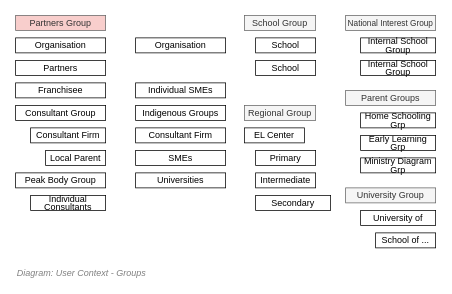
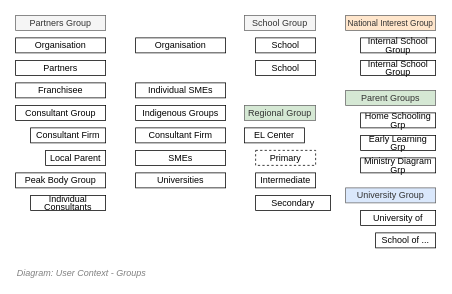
node "Partners Group": fillcolor #f8cecc -> #f5f5f5
node "National Interest Group": fillcolor #f5f5f5 -> #ffe6cc
node "Parent Groups": fillcolor #f5f5f5 -> #d5e8d4
node "Regional Group": fillcolor #f5f5f5 -> #d5e8d4
node "Primary": style solid -> dashed
node "University Group": fillcolor #f5f5f5 -> #dae8fc
